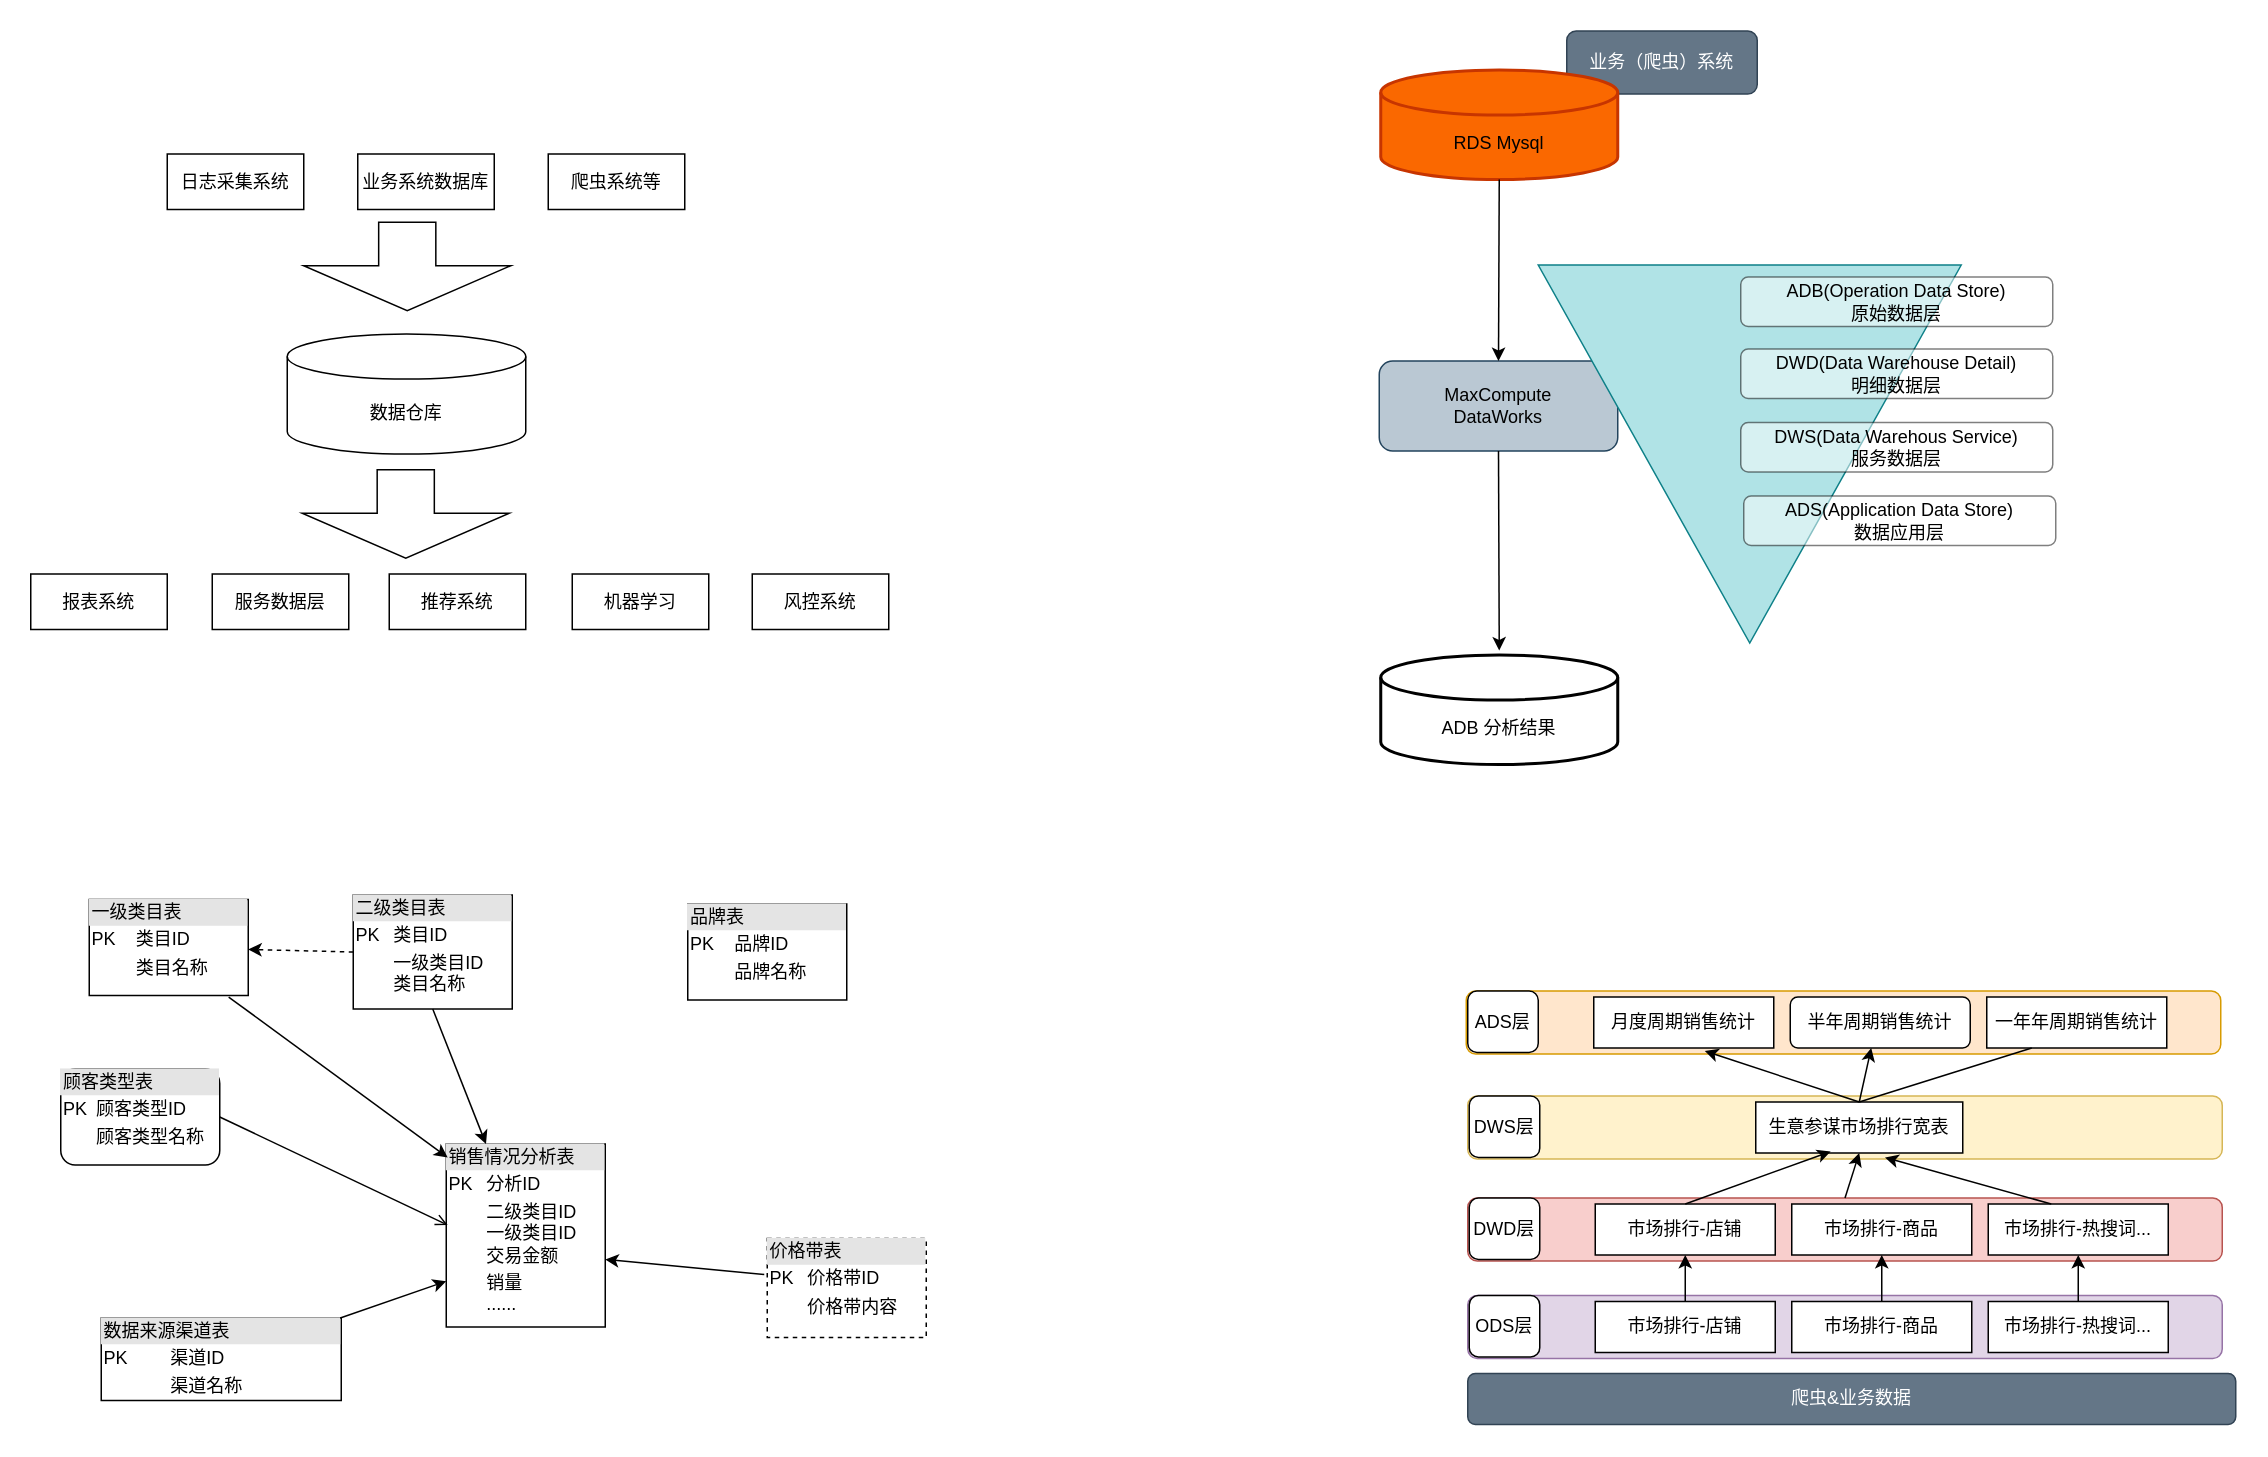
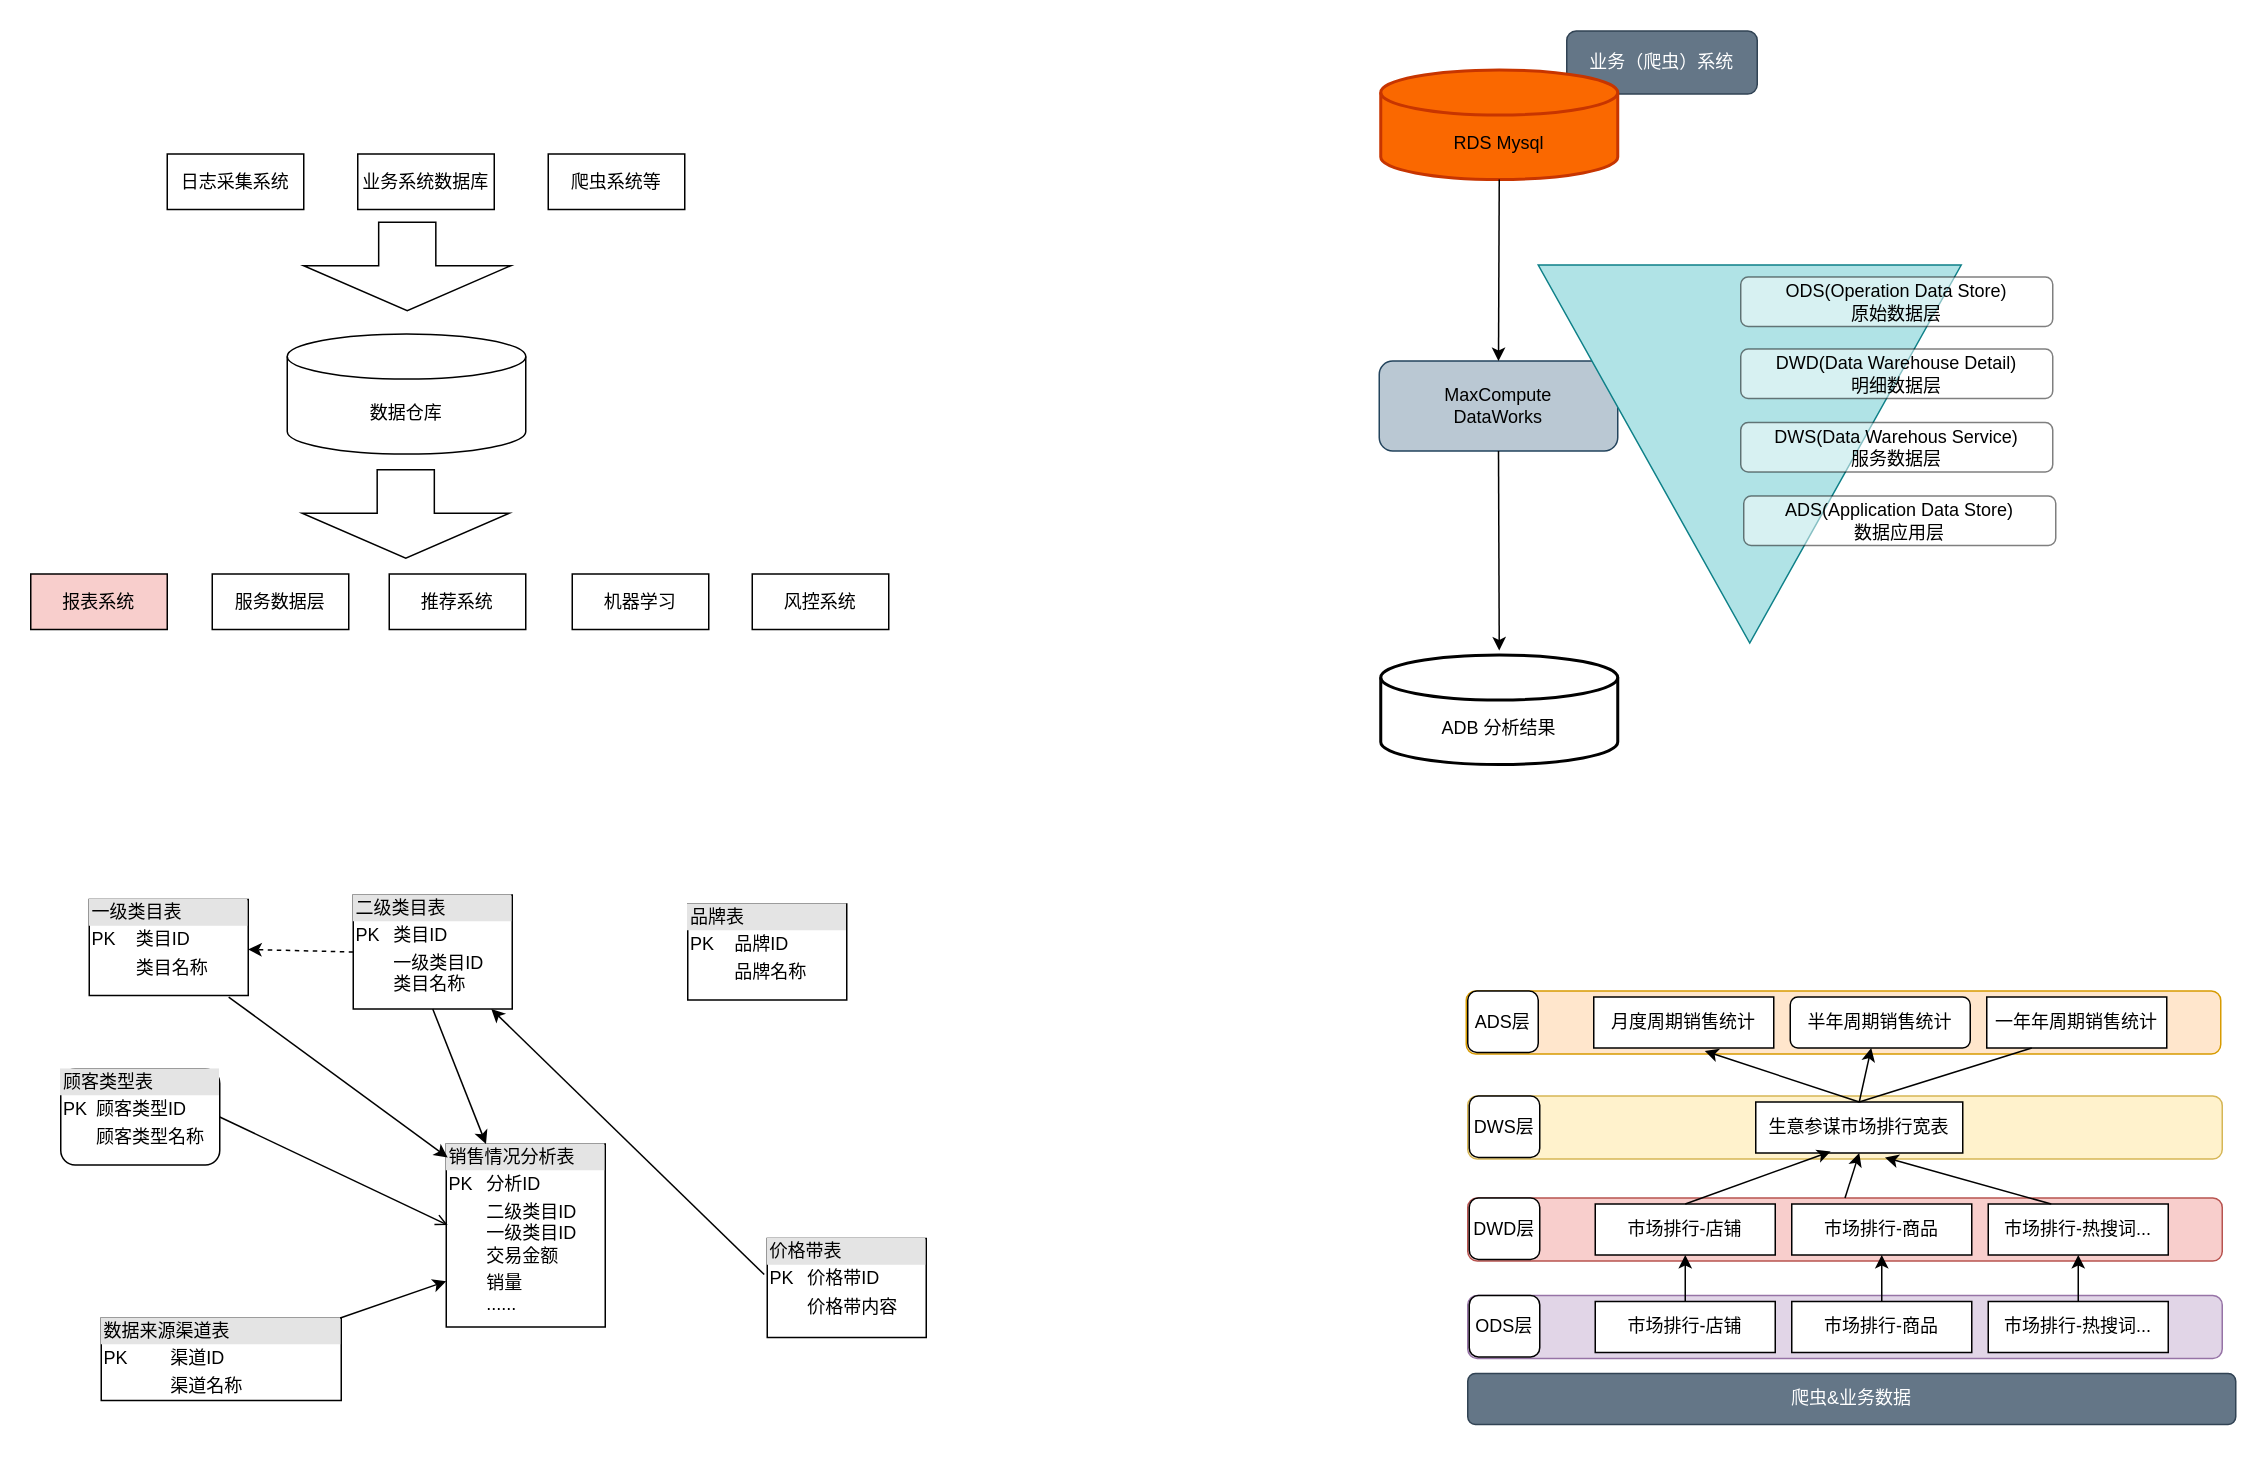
node "ADB(Operation Data Store) 原始数据层": label "ADB(Operation Data Store) 原始数据层" -> "ODS(Operation Data Store) 原始数据层"
node "报表系统": fillcolor #ffffff -> #f8cecc
edge "价格带表 PK 价格带ID 价格带内容" -> "销售情况分析表 PK 分析ID 二级类目ID 一级类目ID 交易金额 销量 ......": now "价格带表 PK 价格带ID 价格带内容" -> "二级类目表 PK 类目ID 一级类目ID 类目名称"
node "价格带表 PK 价格带ID 价格带内容": style dashed -> solid
